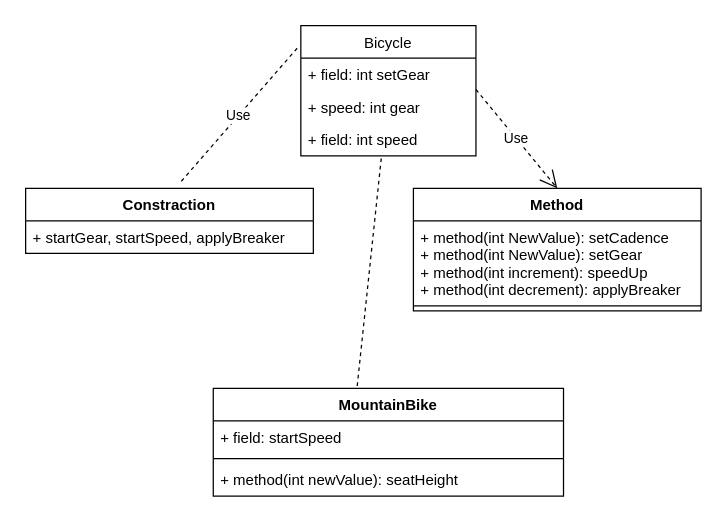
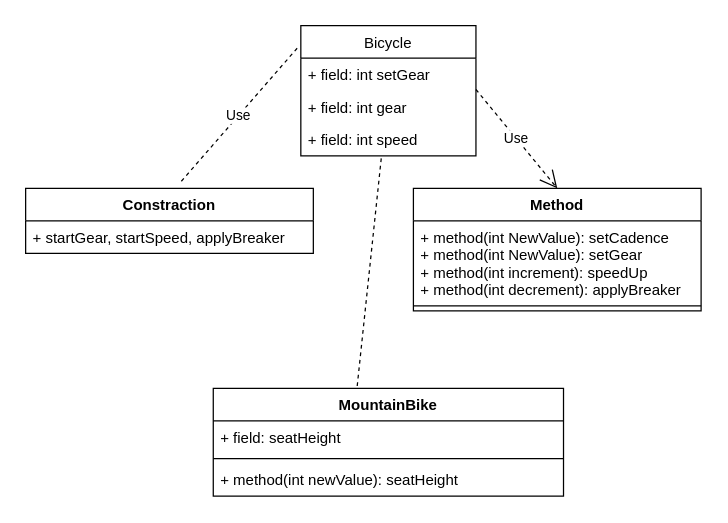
node "+ speed: int gear": label "+ speed: int gear" -> "+ field: int gear"
node "+ field: startSpeed": label "+ field: startSpeed" -> "+ field: seatHeight"
